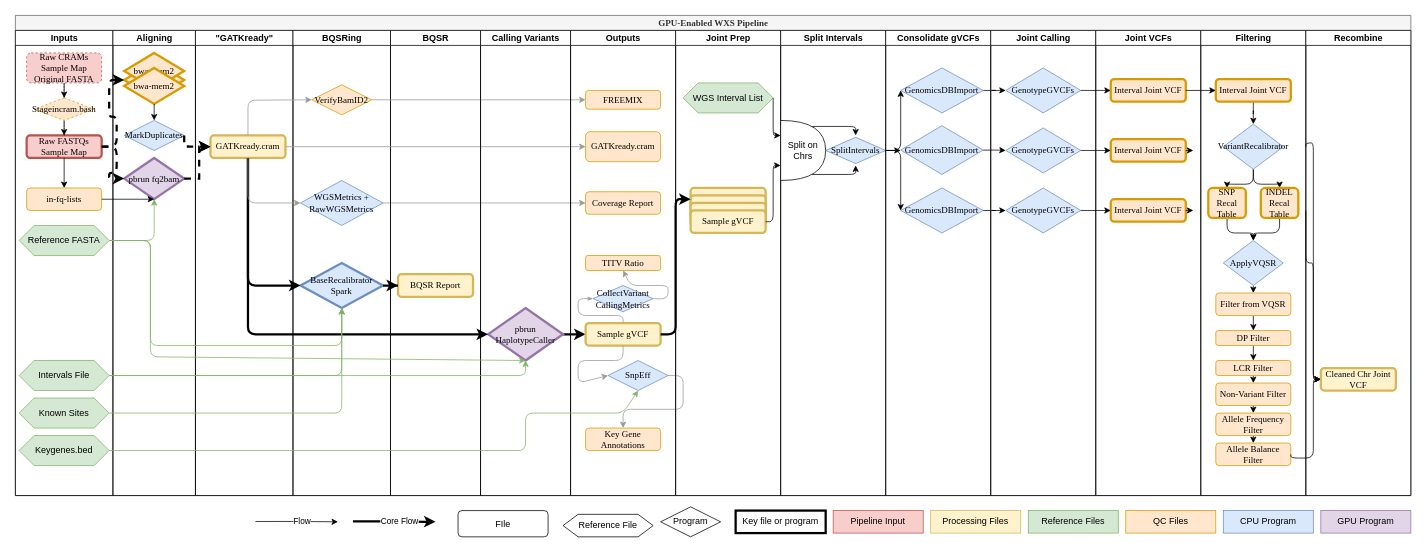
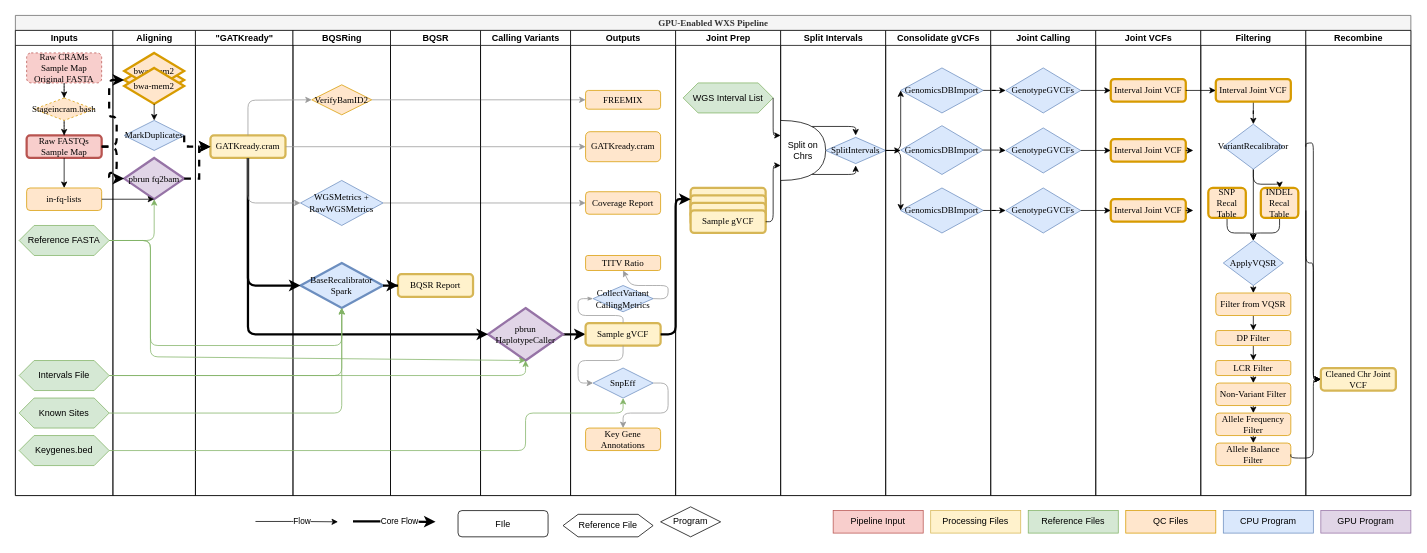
edge "VariantRecalibrator" -> "SNP Recal Table": now "VariantRecalibrator" -> "ApplyVQSR"
node "SnpEff": moved (638, 375) -> (623, 383)
node "Key file or program": removed
